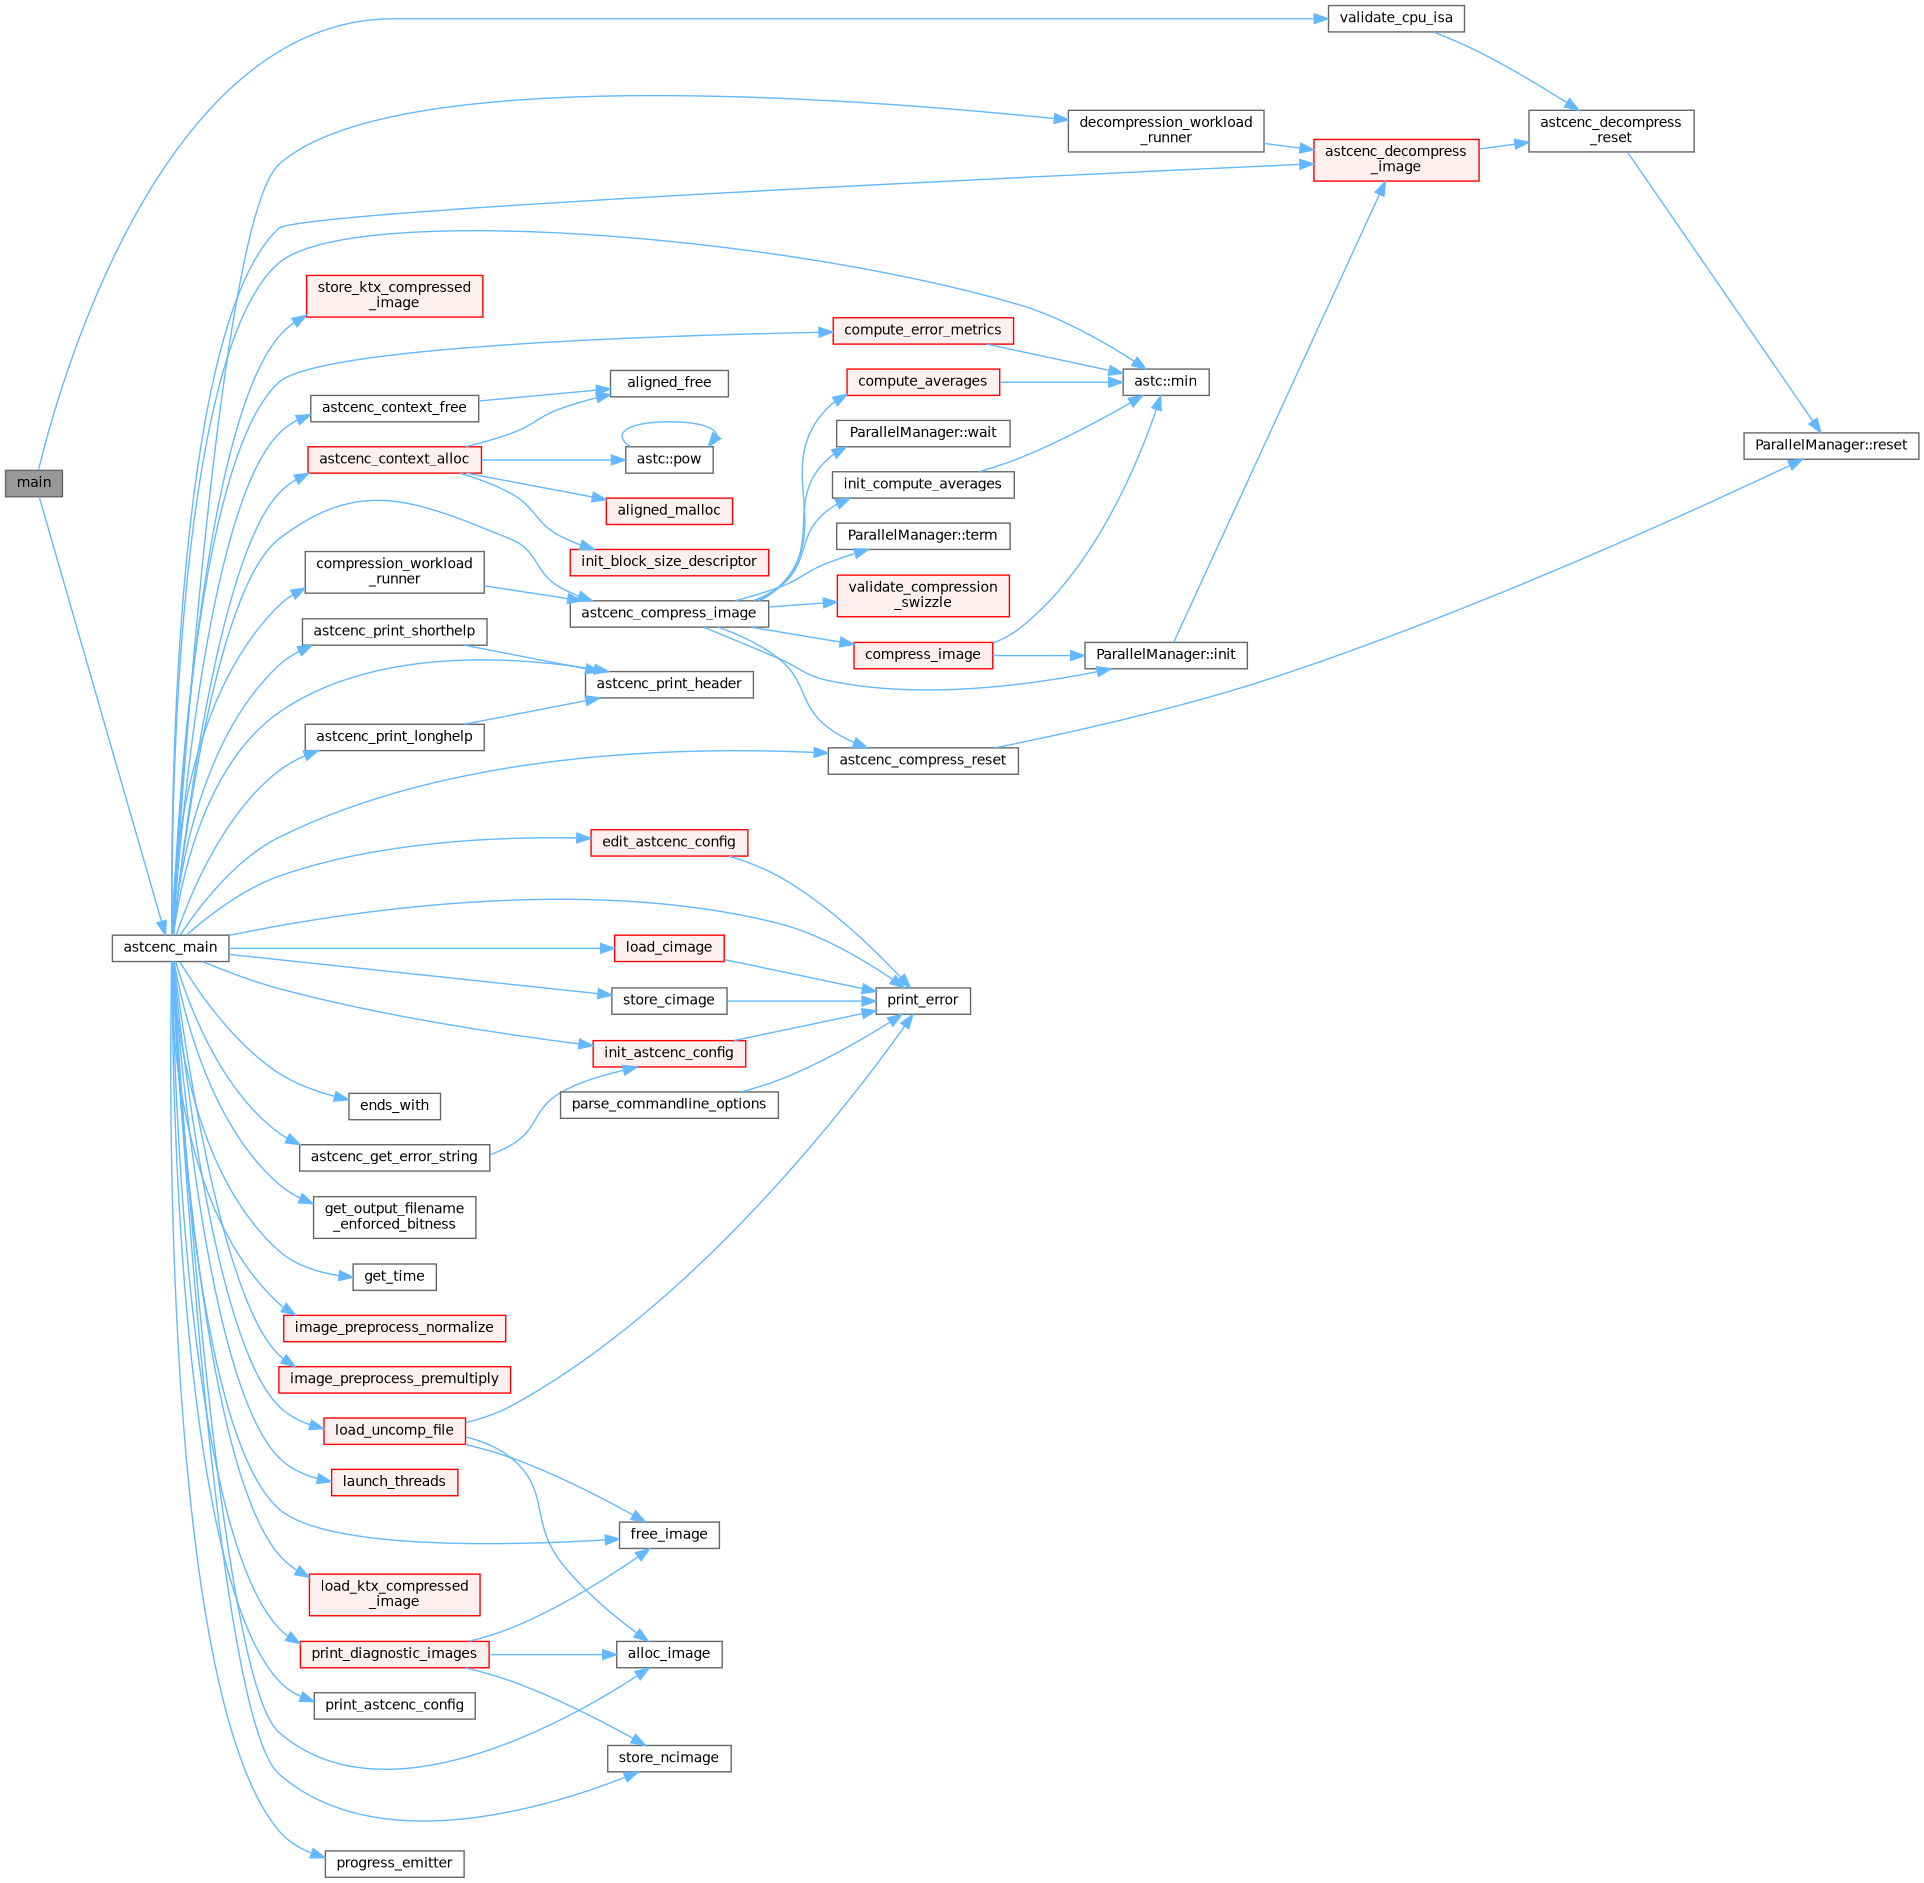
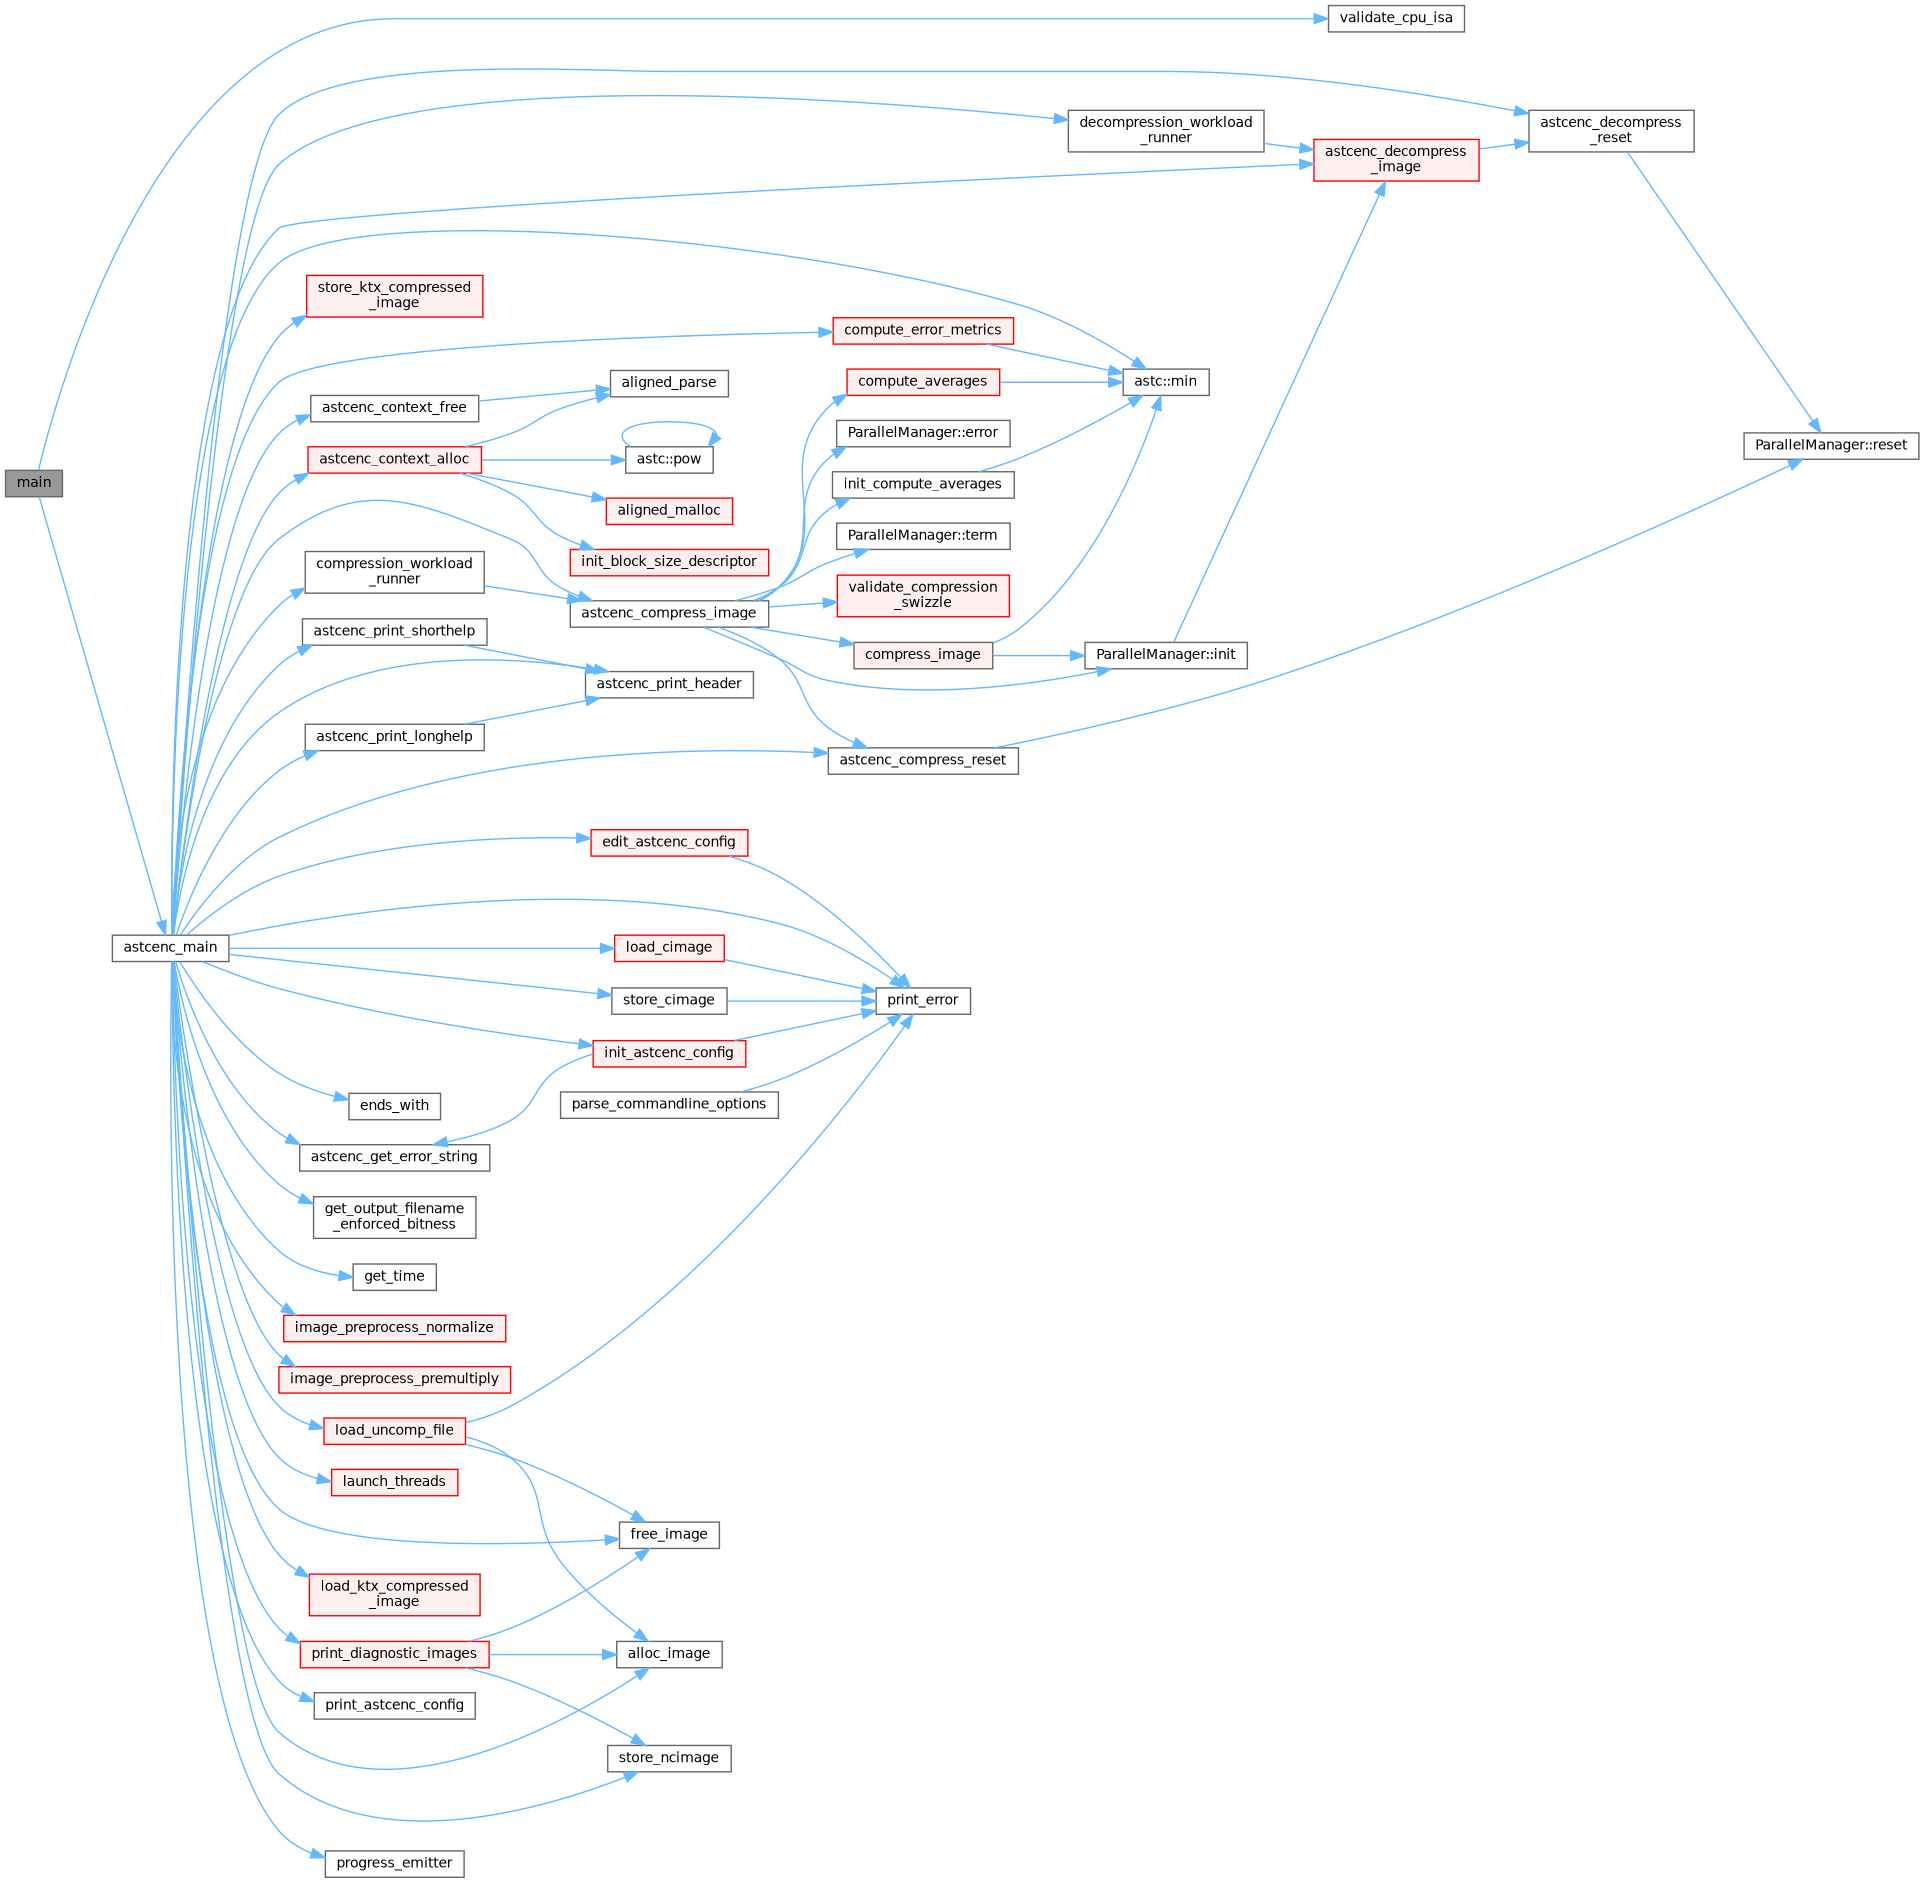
edge "validate_cpu_isa" -> "astcenc_decompress _reset": now "astcenc_main" -> "astcenc_decompress _reset"
node "aligned_free": label "aligned_free" -> "aligned_parse"
node "ParallelManager::wait": label "ParallelManager::wait" -> "ParallelManager::error"
node "compress_image": color red -> grey40
edge "astcenc_get_error_string" -> "init_astcenc_config": reversed
